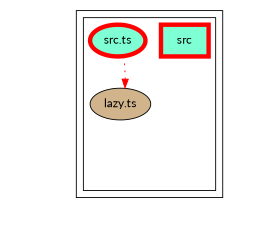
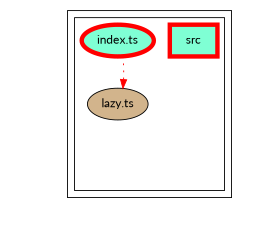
node "src.ts": label "src.ts" -> "index.ts"
